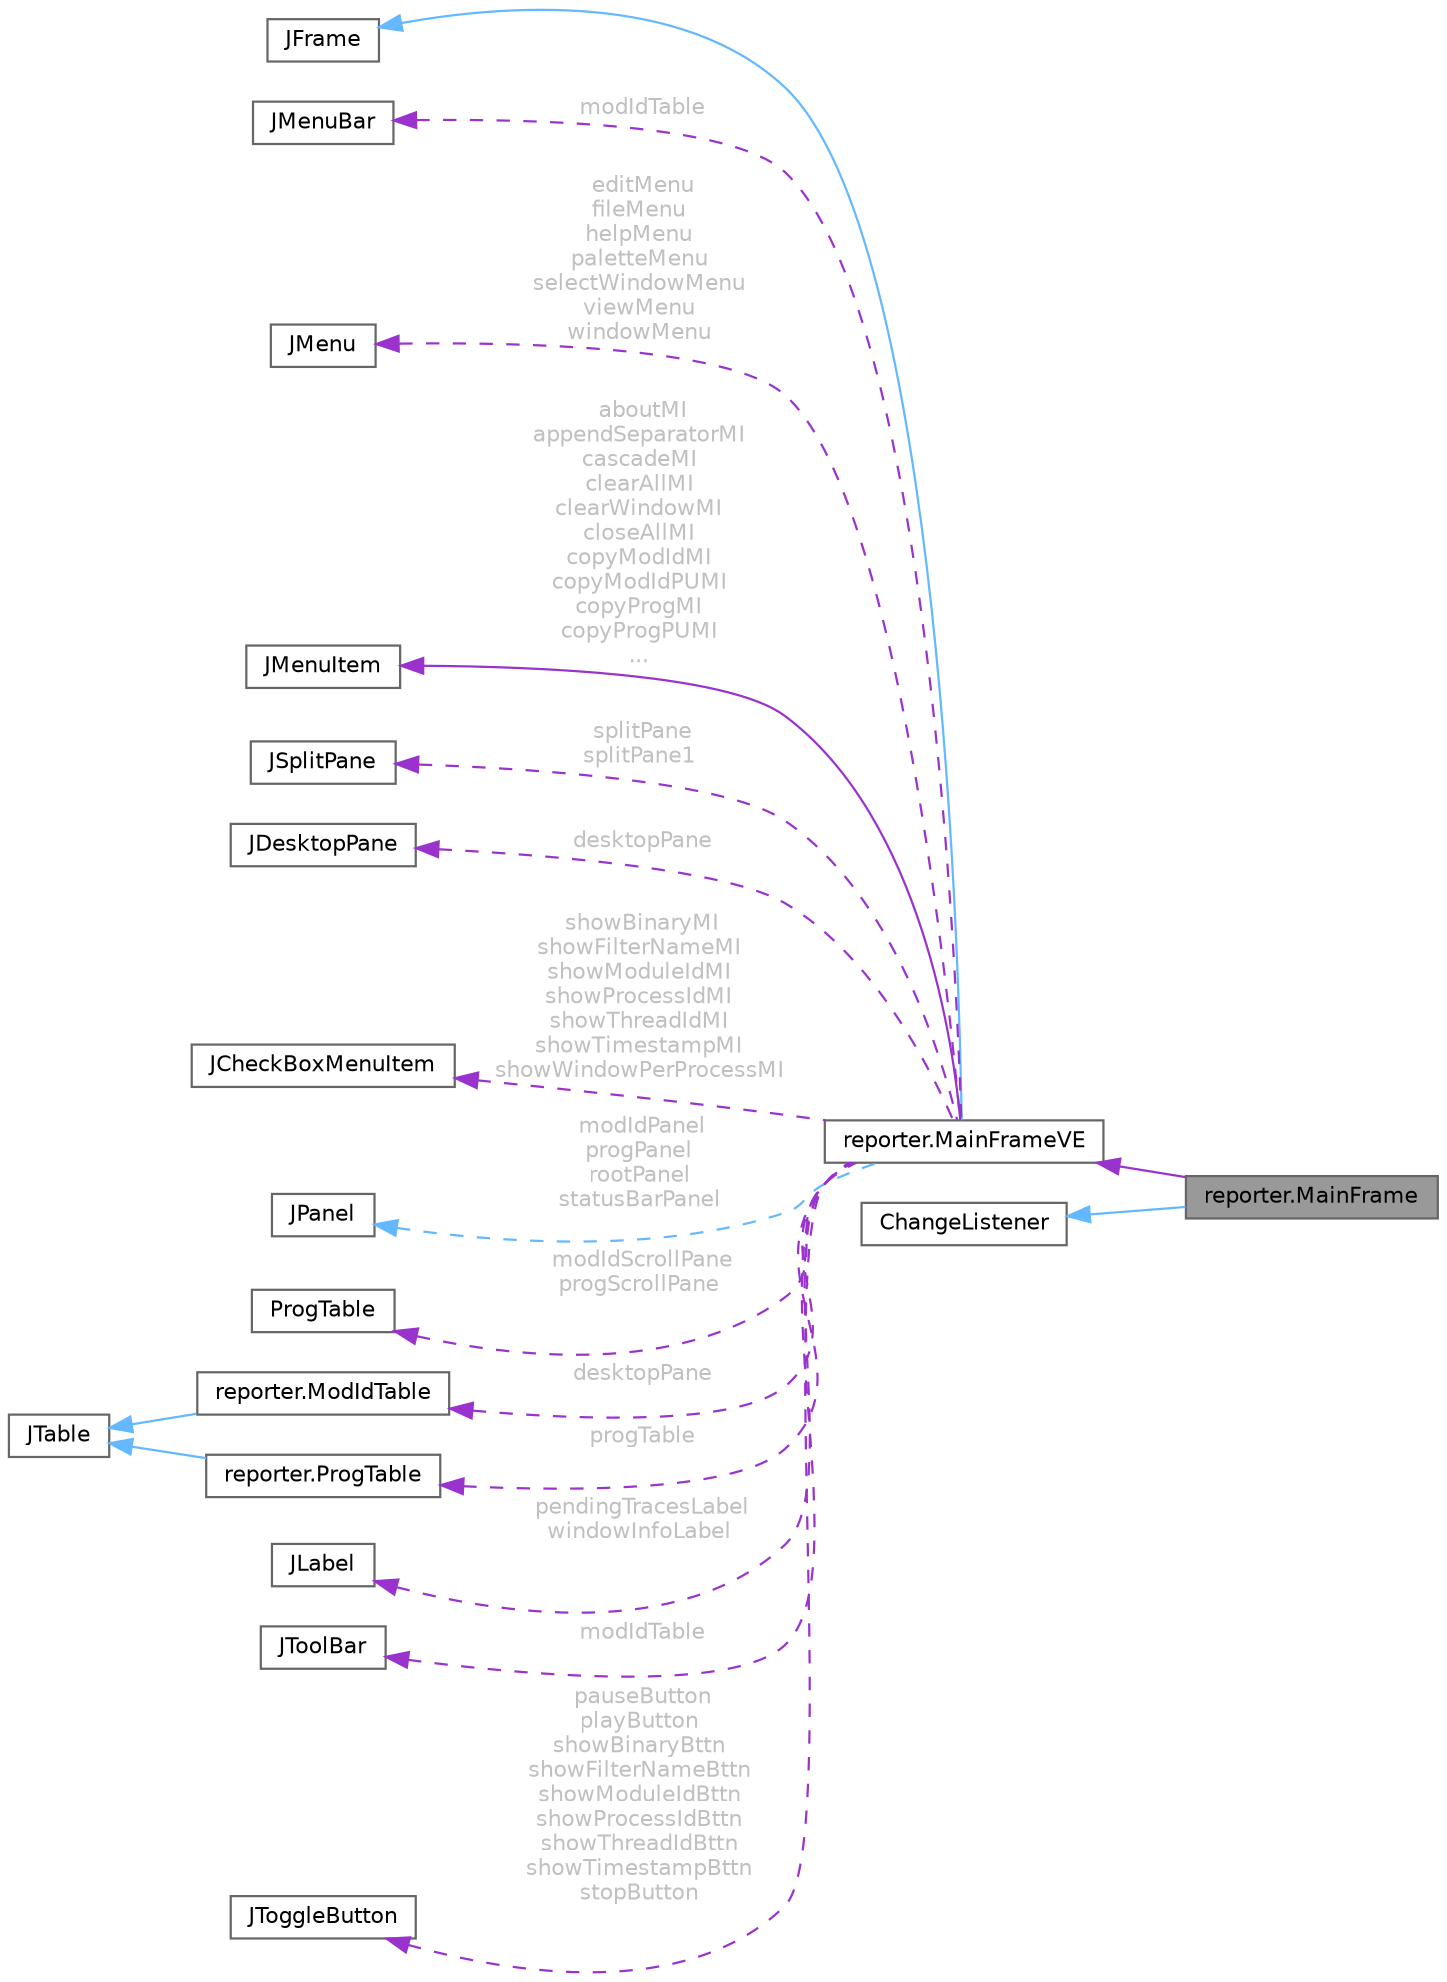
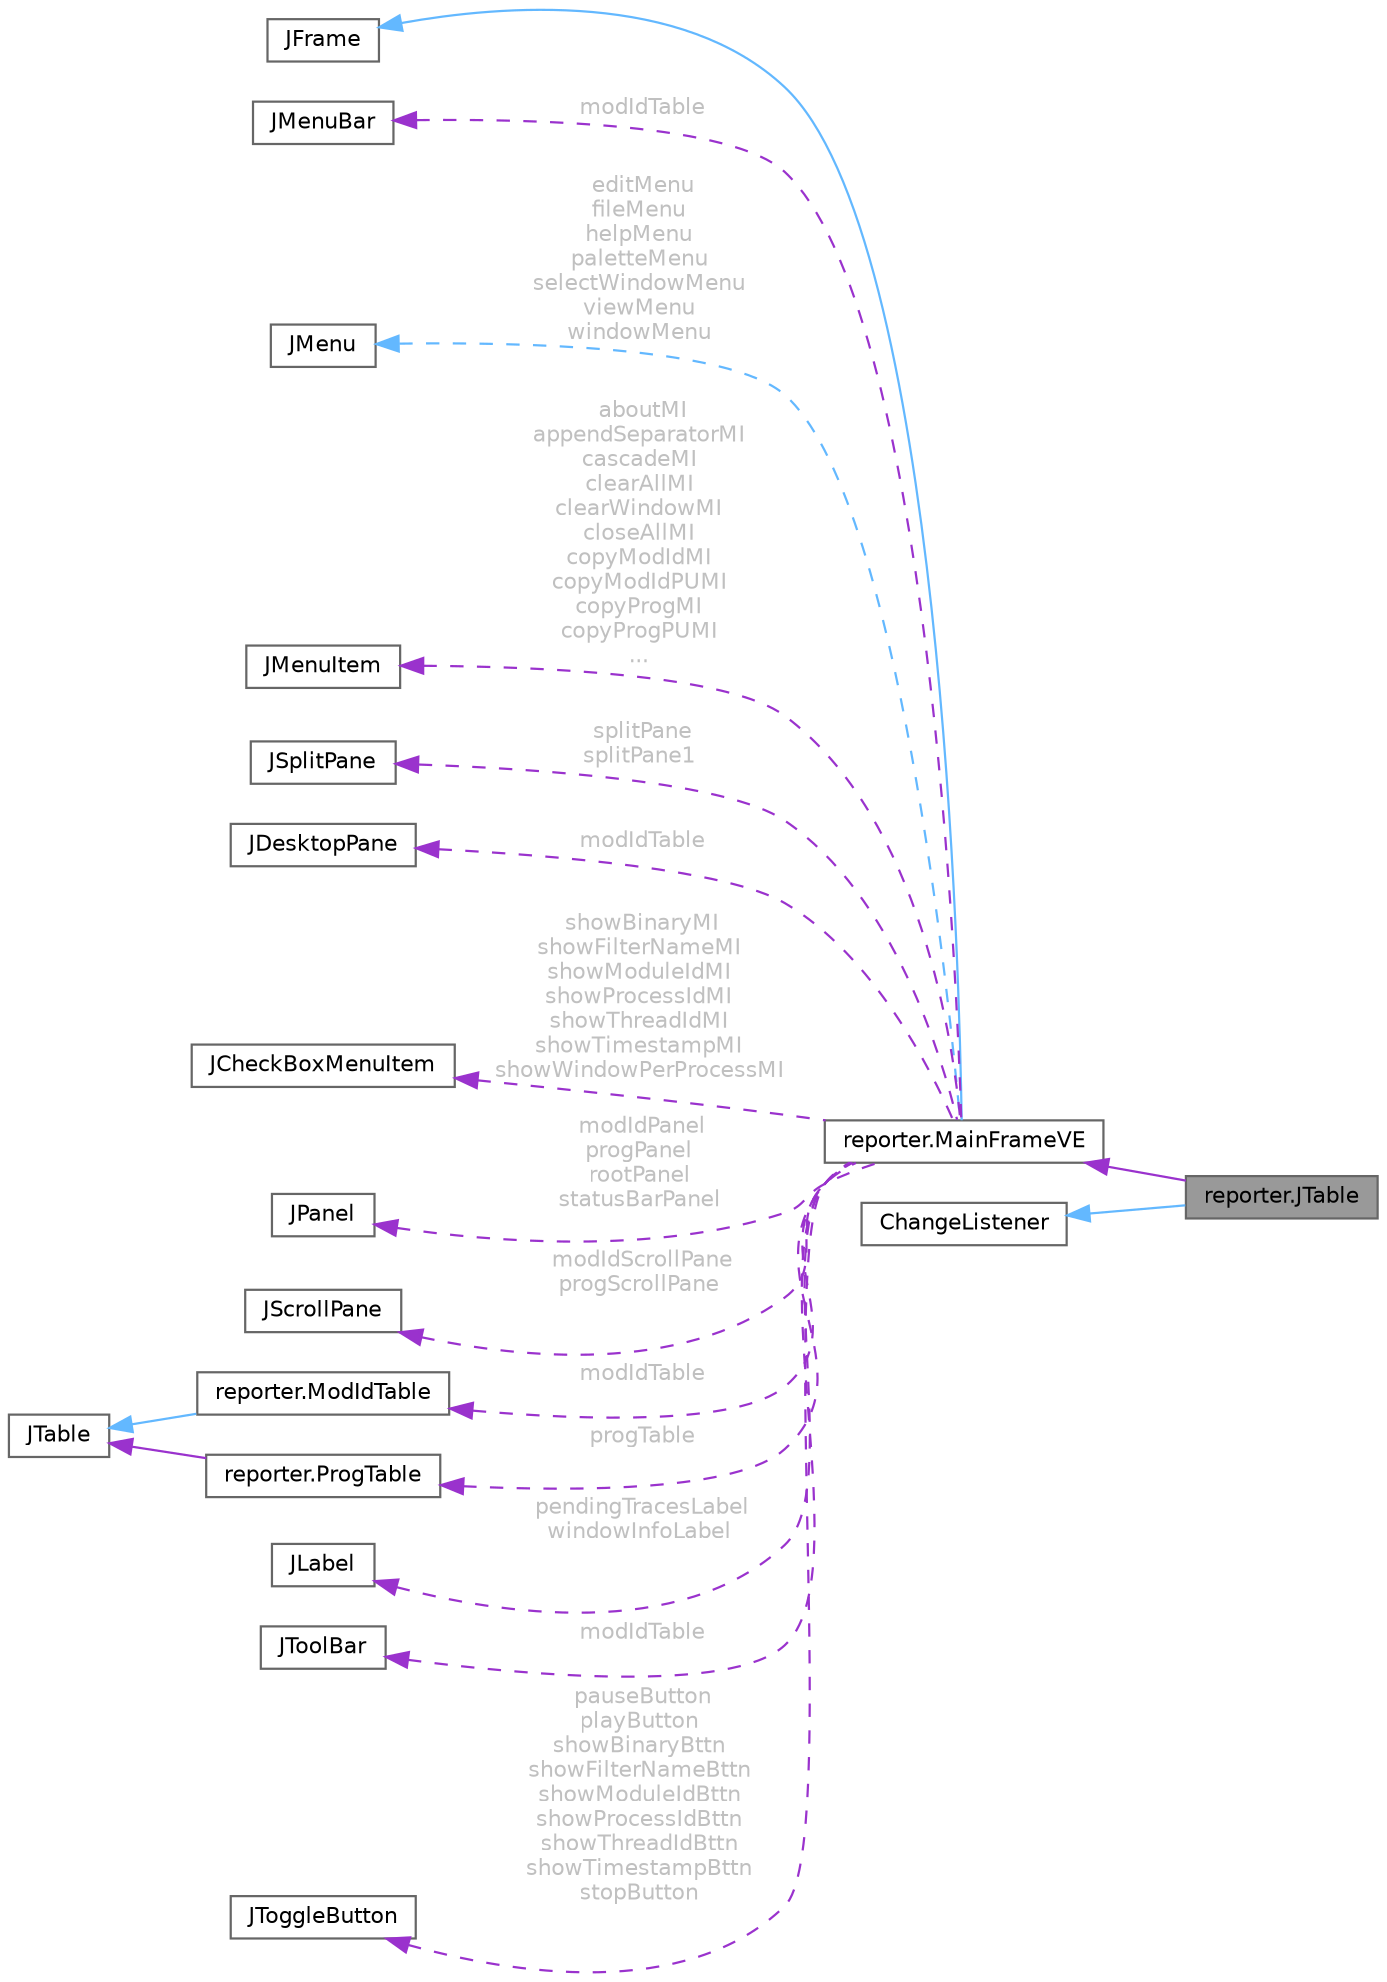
edge "reporter.MainFrameVE" -> "JMenu": color darkorchid3 -> steelblue1
edge "reporter.MainFrameVE" -> "JMenuItem": style solid -> dashed
edge "reporter.MainFrameVE" -> "JDesktopPane": label " desktopPane" -> " modIdTable"
node "reporter.MainFrame": label "reporter.MainFrame" -> "reporter.JTable"
edge "reporter.MainFrameVE" -> "JPanel": color steelblue1 -> darkorchid3
node "ProgTable": label "ProgTable" -> "JScrollPane"
edge "reporter.MainFrameVE" -> "reporter.ModIdTable": label " desktopPane" -> " modIdTable"
edge "reporter.ProgTable" -> "JTable": color steelblue1 -> darkorchid3
